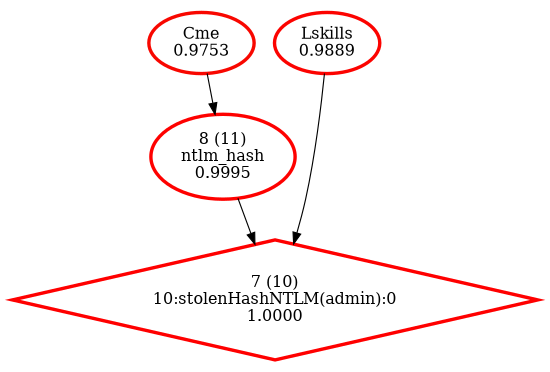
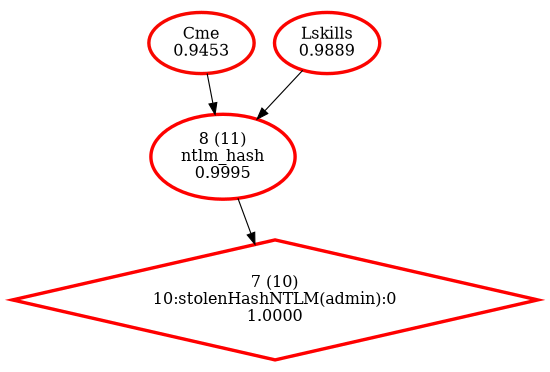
node "Cme 0.9753": label "Cme 0.9753" -> "Cme 0.9453"
edge "Lskills 0.9889" -> "7 (10) 10:stolenHashNTLM(admin):0 1.0000": now "Lskills 0.9889" -> "8 (11) ntlm_hash 0.9995"
